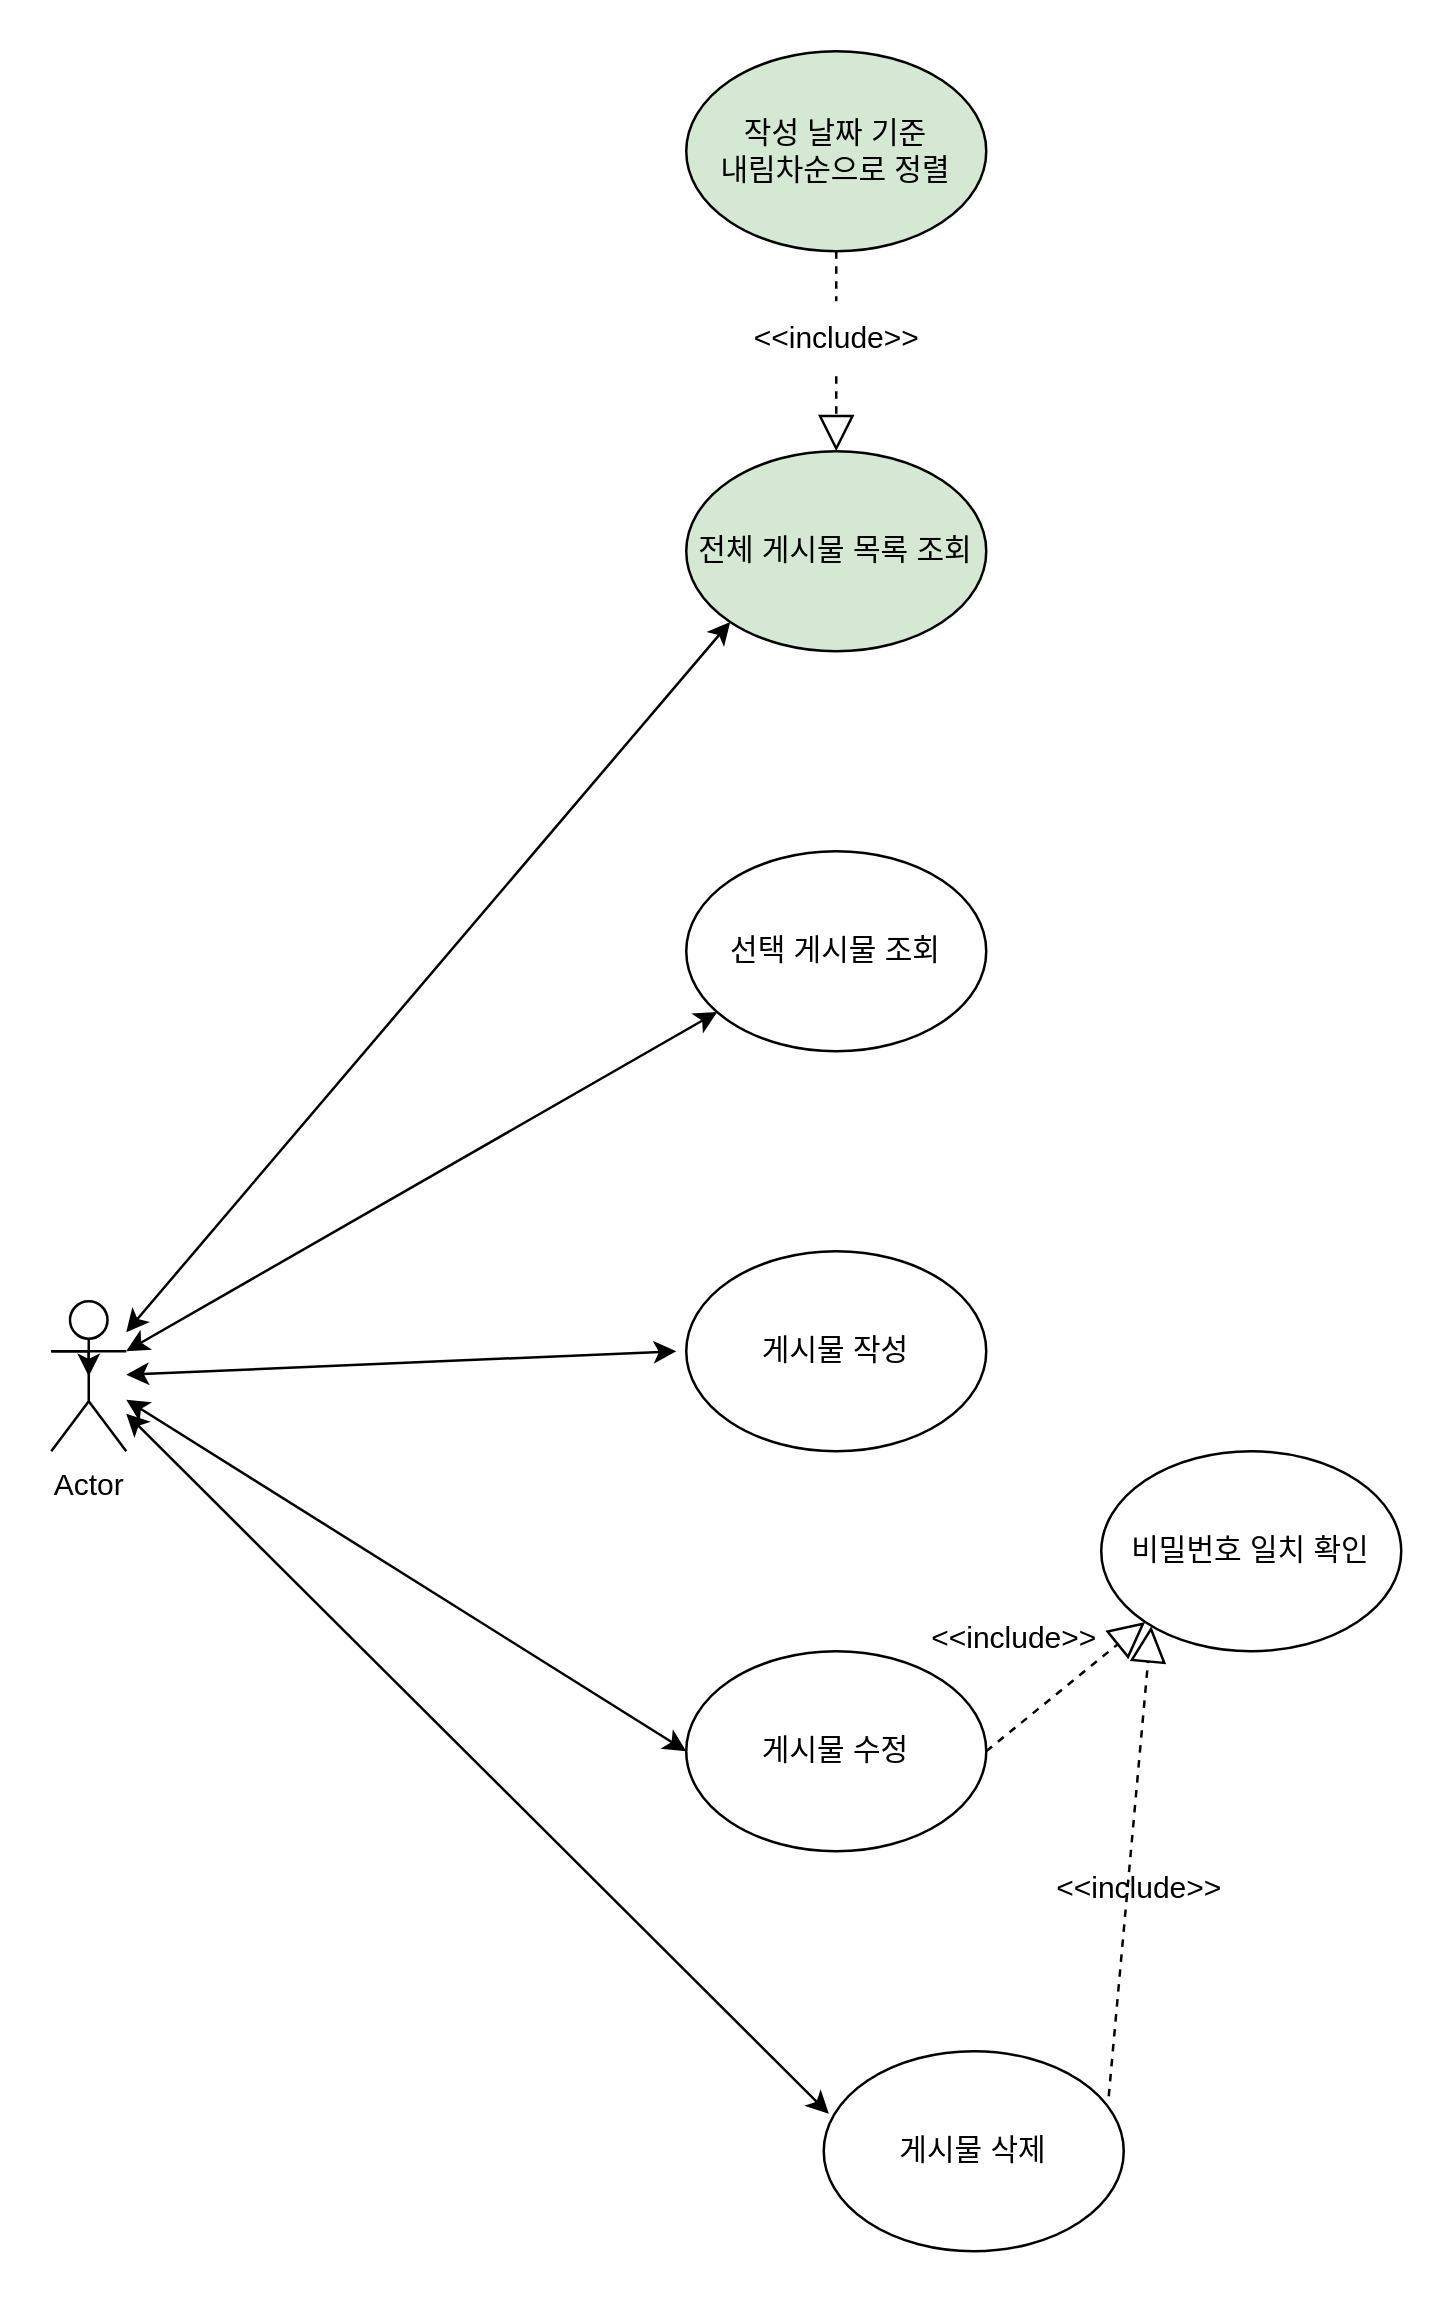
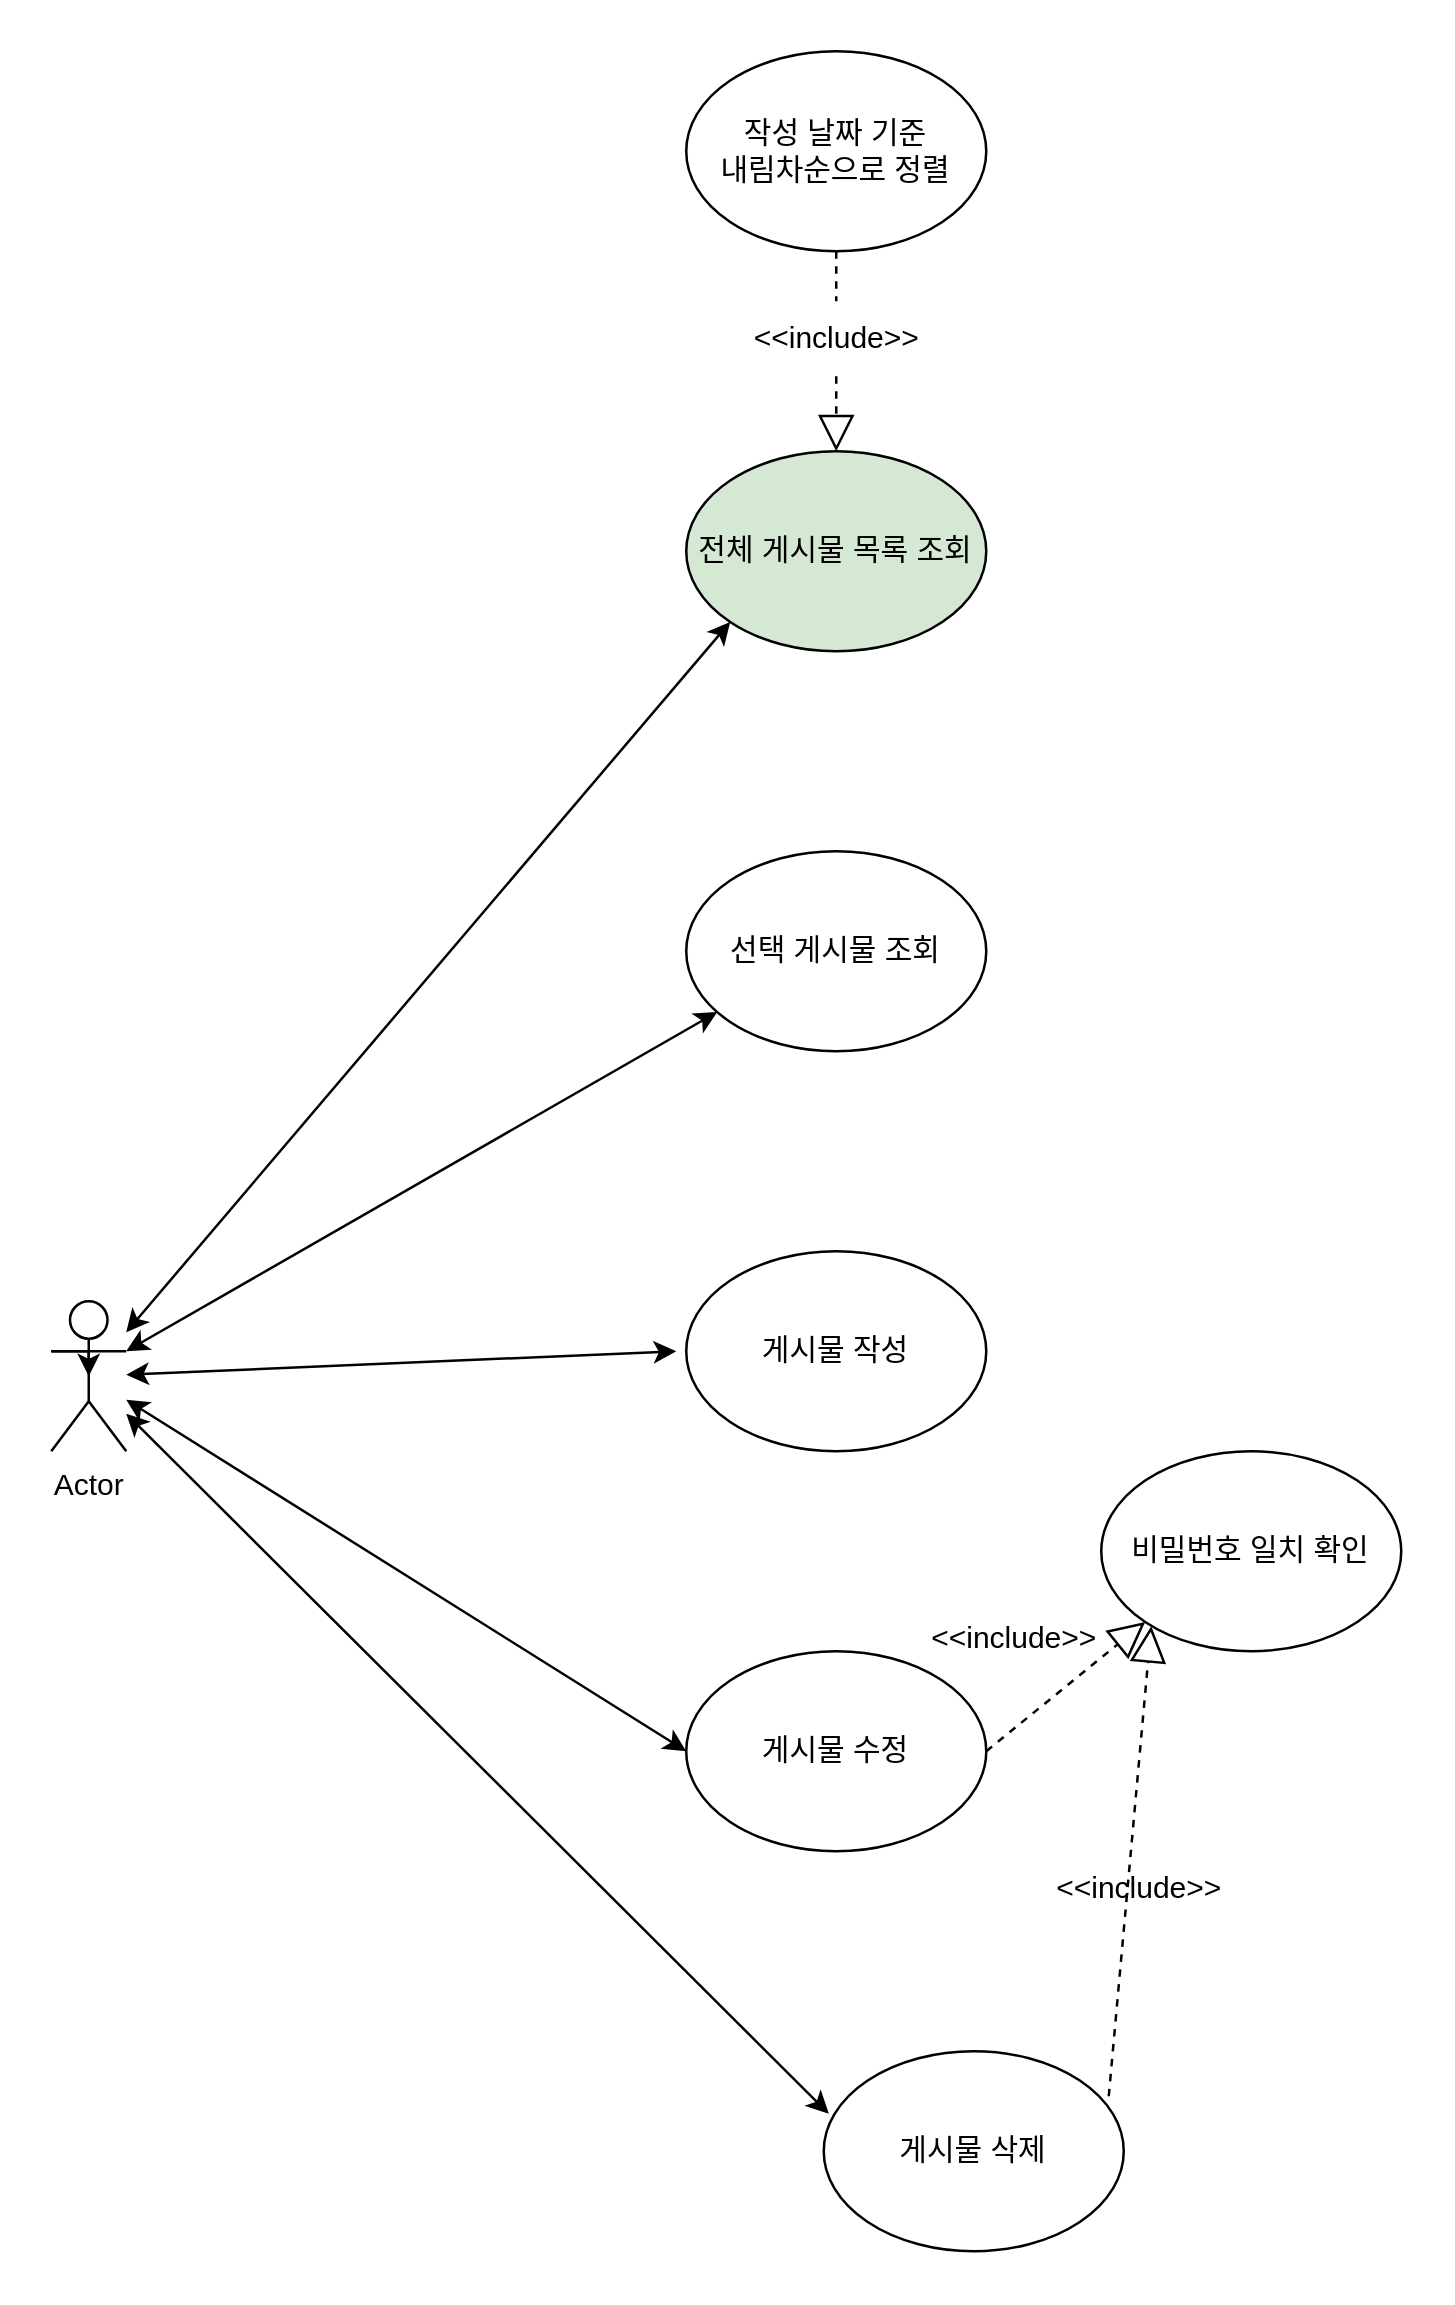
node "작성 날짜 기준 내림차순으로 정렬": fillcolor #d5e8d4 -> #ffffff
